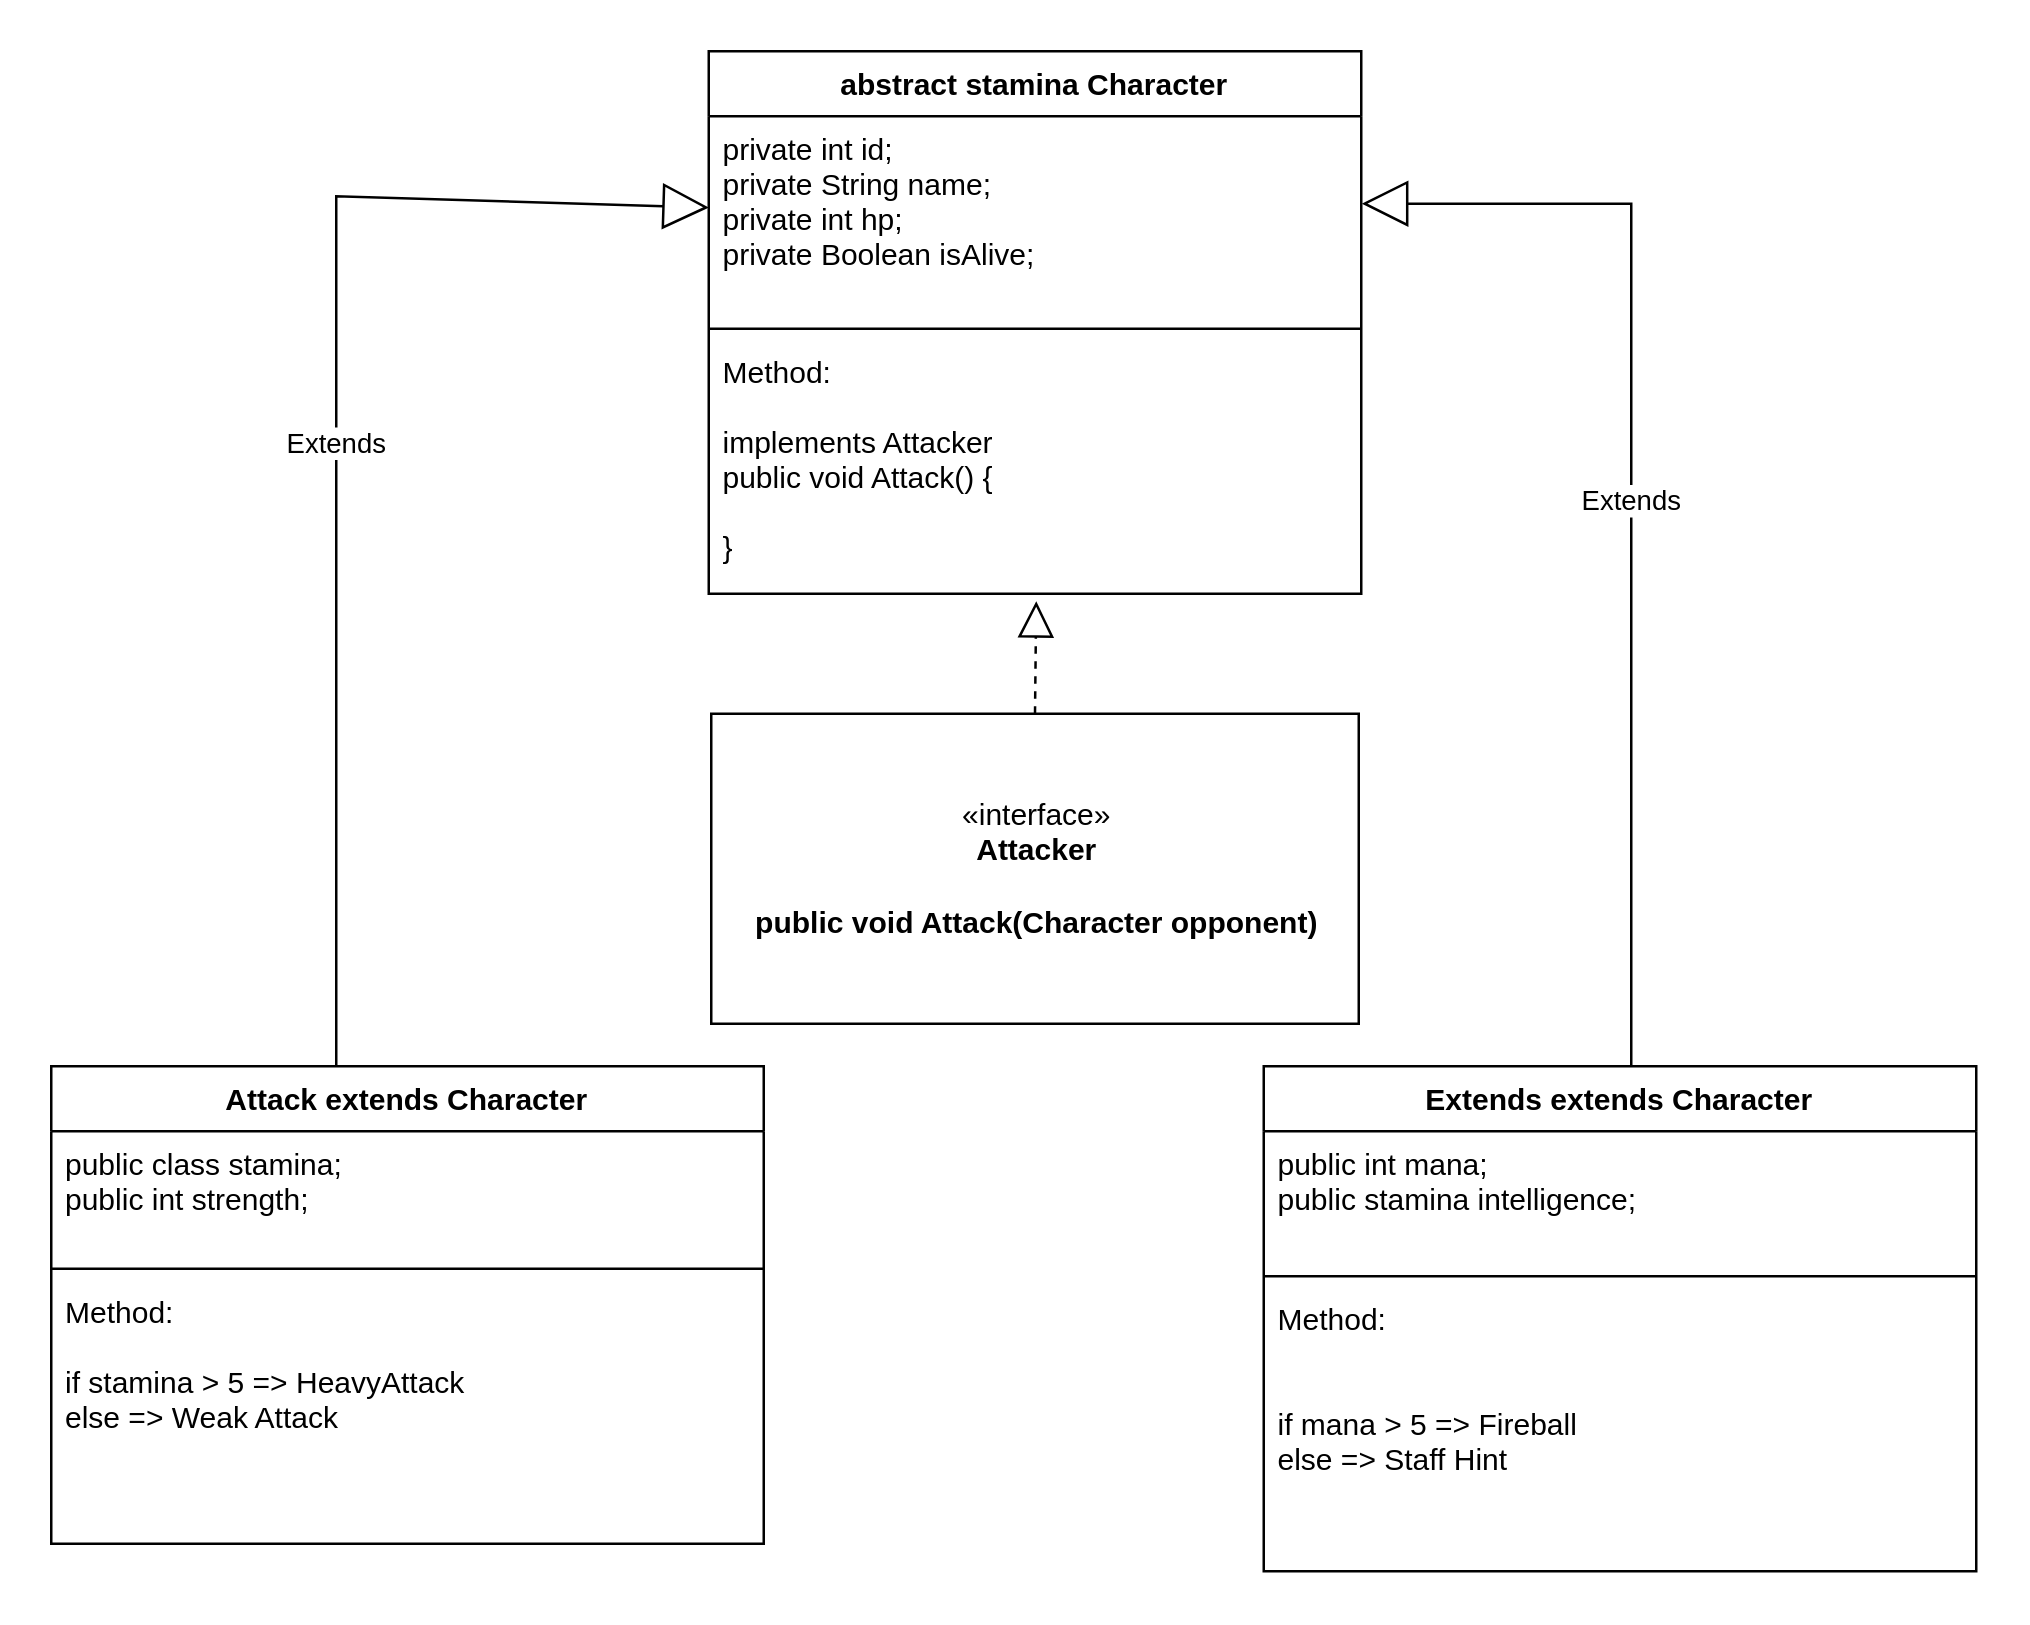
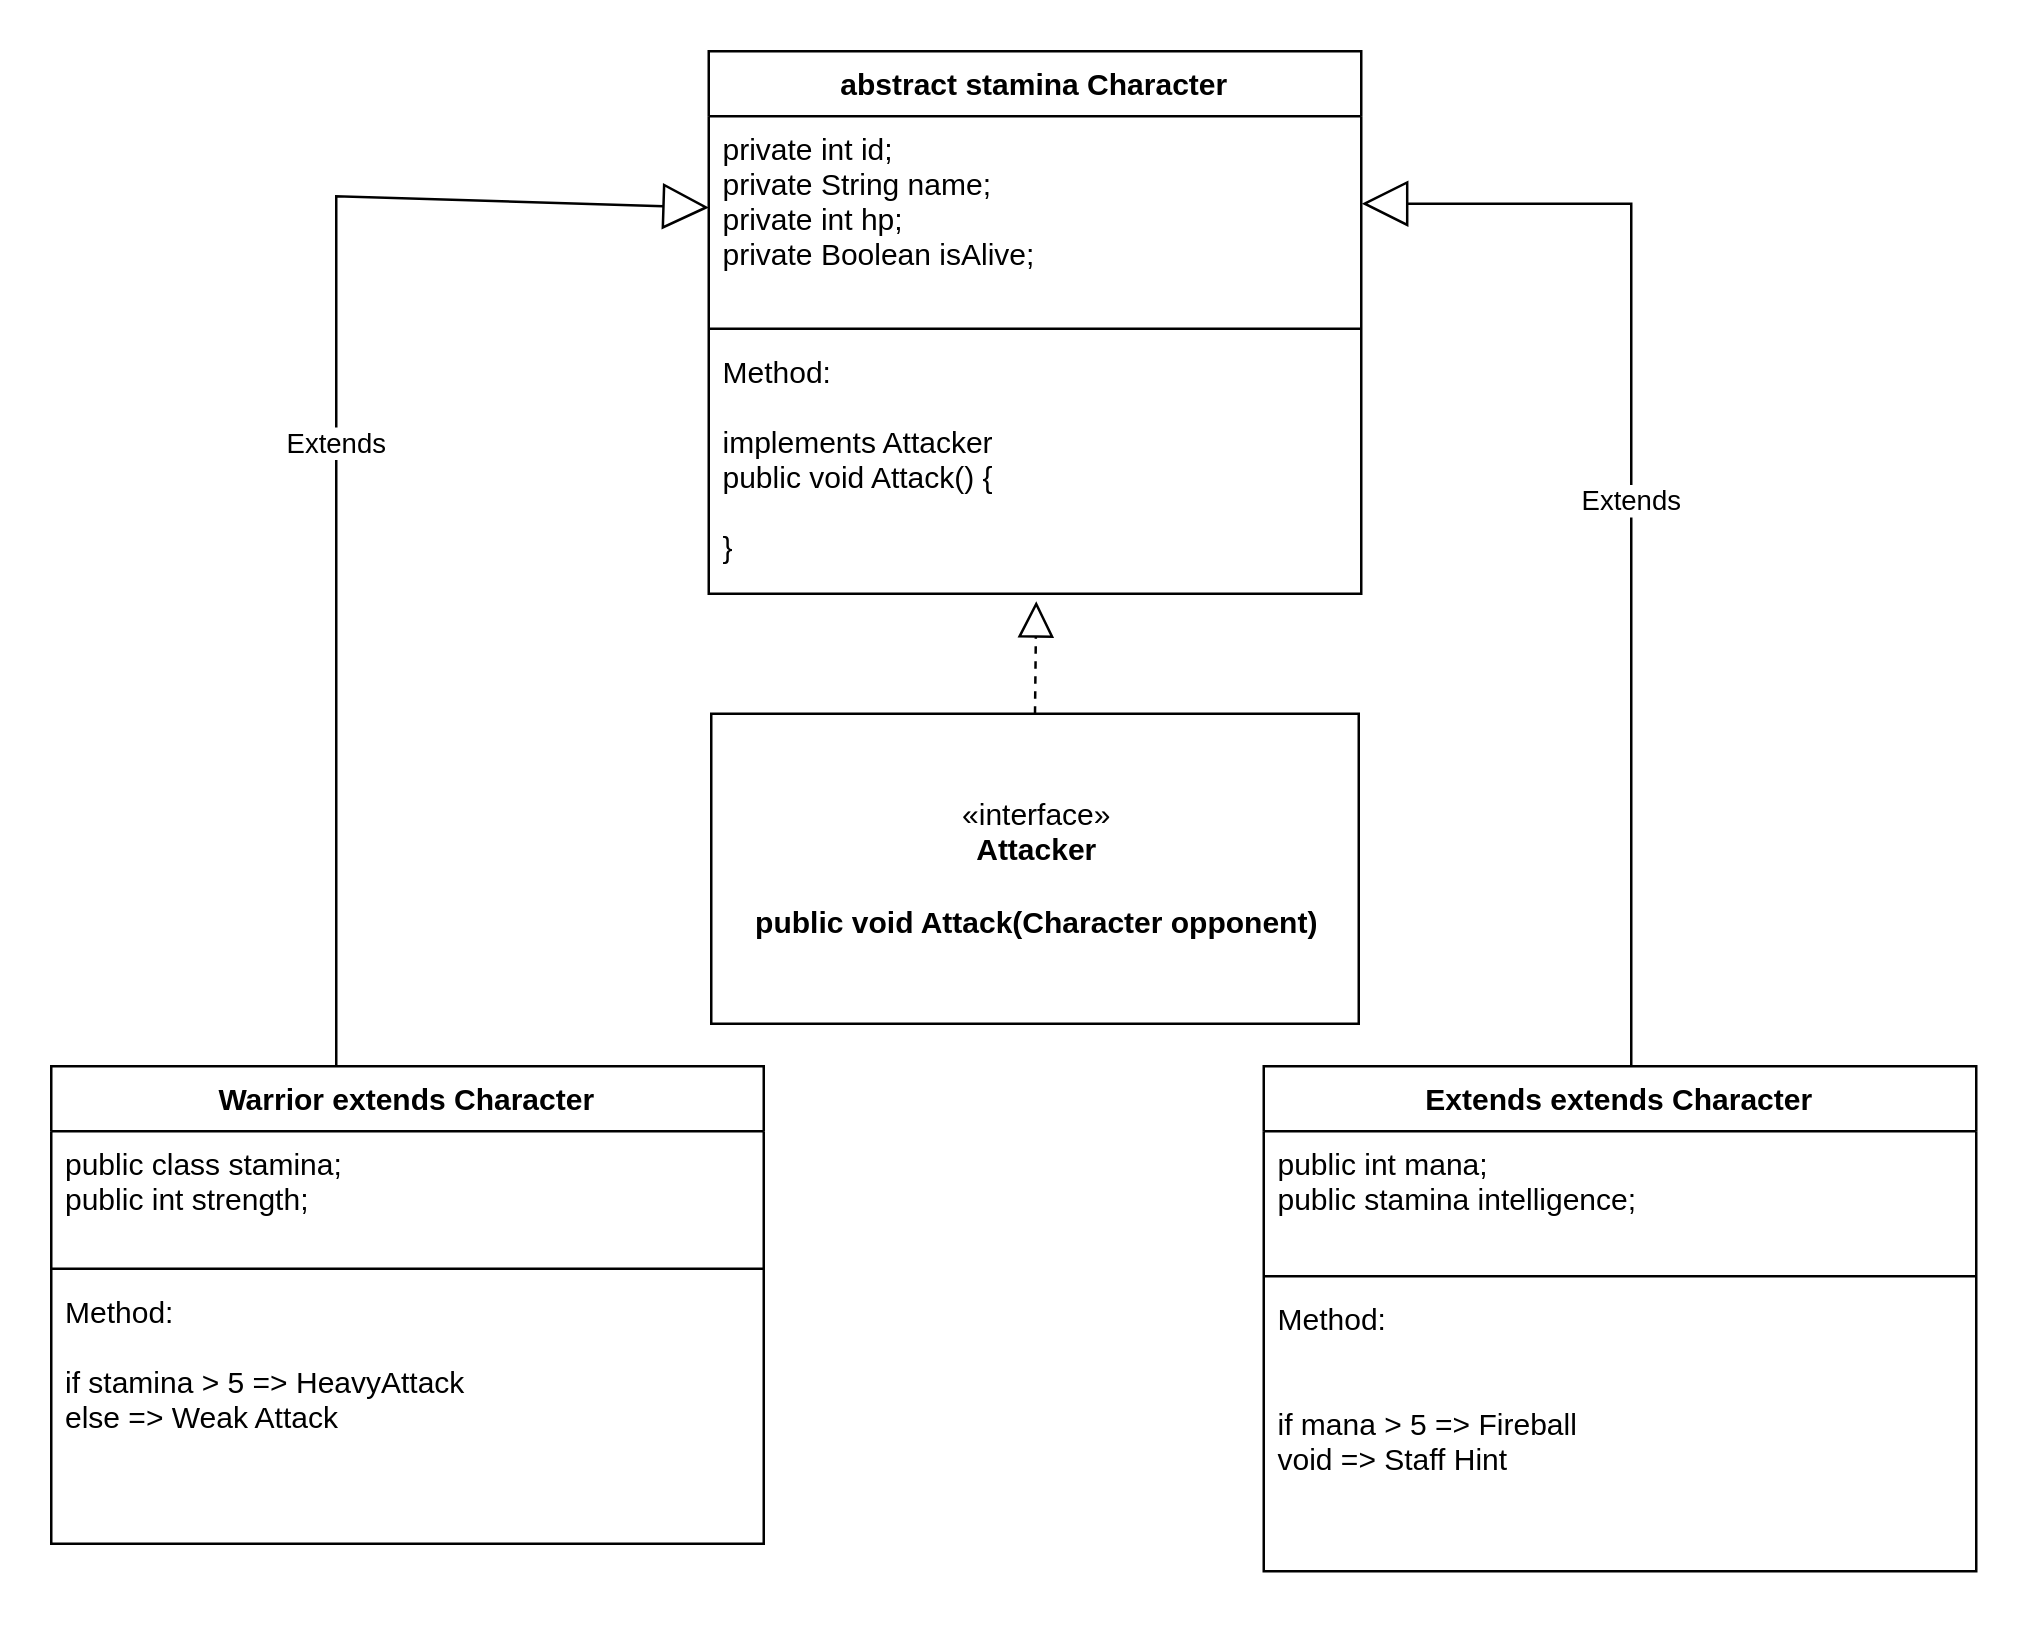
node "Attack extends Character": label "Attack extends Character" -> "Warrior extends Character"
node "Method: if mana > 5 => Fireball else => Staff Hint": label "Method: if mana > 5 => Fireball else => Staff Hint" -> "Method: if mana > 5 => Fireball void => Staff Hint"
